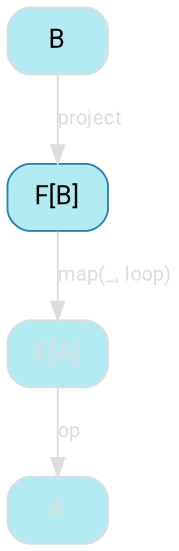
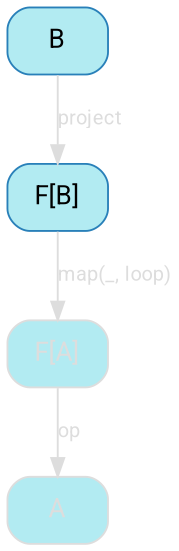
node "B": color #dddddd -> #2980b9
